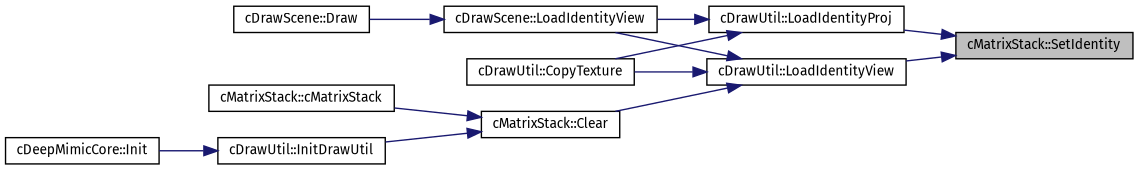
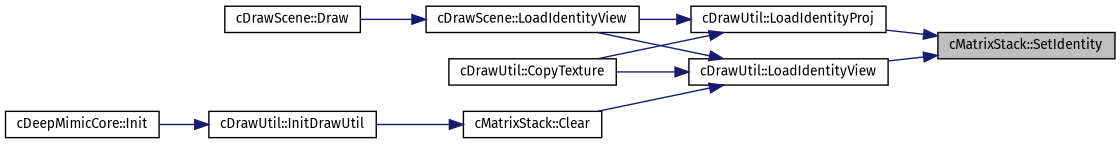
node "cMatrixStack::cMatrixStack": removed
